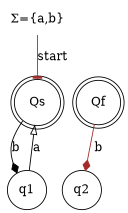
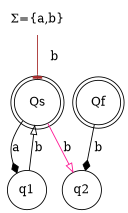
edge "Σ={a,b}" -> "Qs": label "start" -> " b"
edge "Qf" -> "q2": color brown -> black
edge "Qs" -> "q2": added, label "b"
edge "Qs" -> "q1": label "b" -> "a"
edge "q1" -> "Qs": label "a" -> " b"
